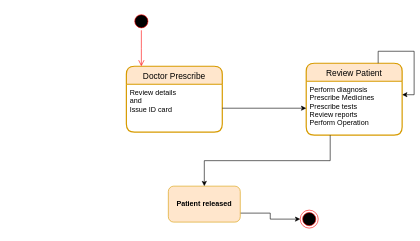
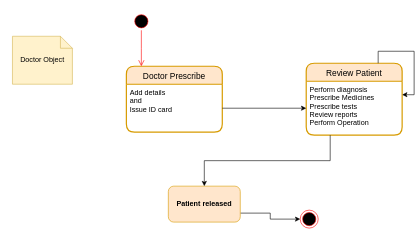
node "Doctor Object": added
node "Review details and Issue ID card": label "Review details and Issue ID card" -> "Add details and Issue ID card"
